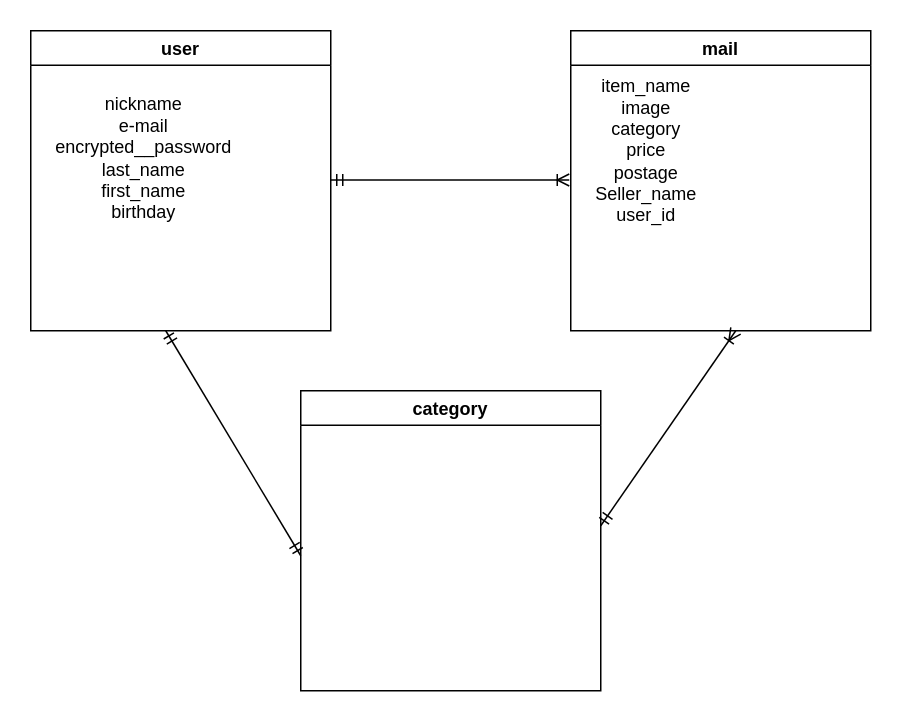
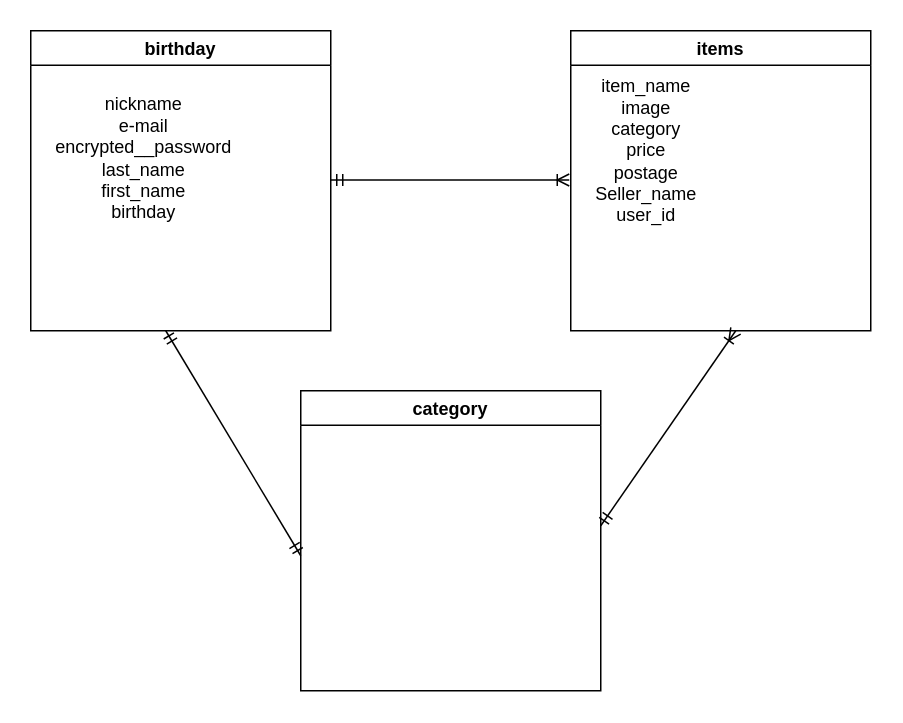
node "user": label "user" -> "birthday"
node "mail": label "mail" -> "items"
